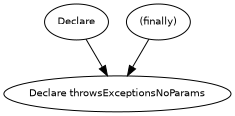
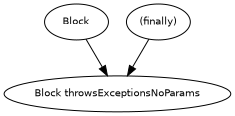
node "Declare": label "Declare" -> "Block"
node "Declare throwsExceptionsNoParams": label "Declare throwsExceptionsNoParams" -> "Block throwsExceptionsNoParams"
